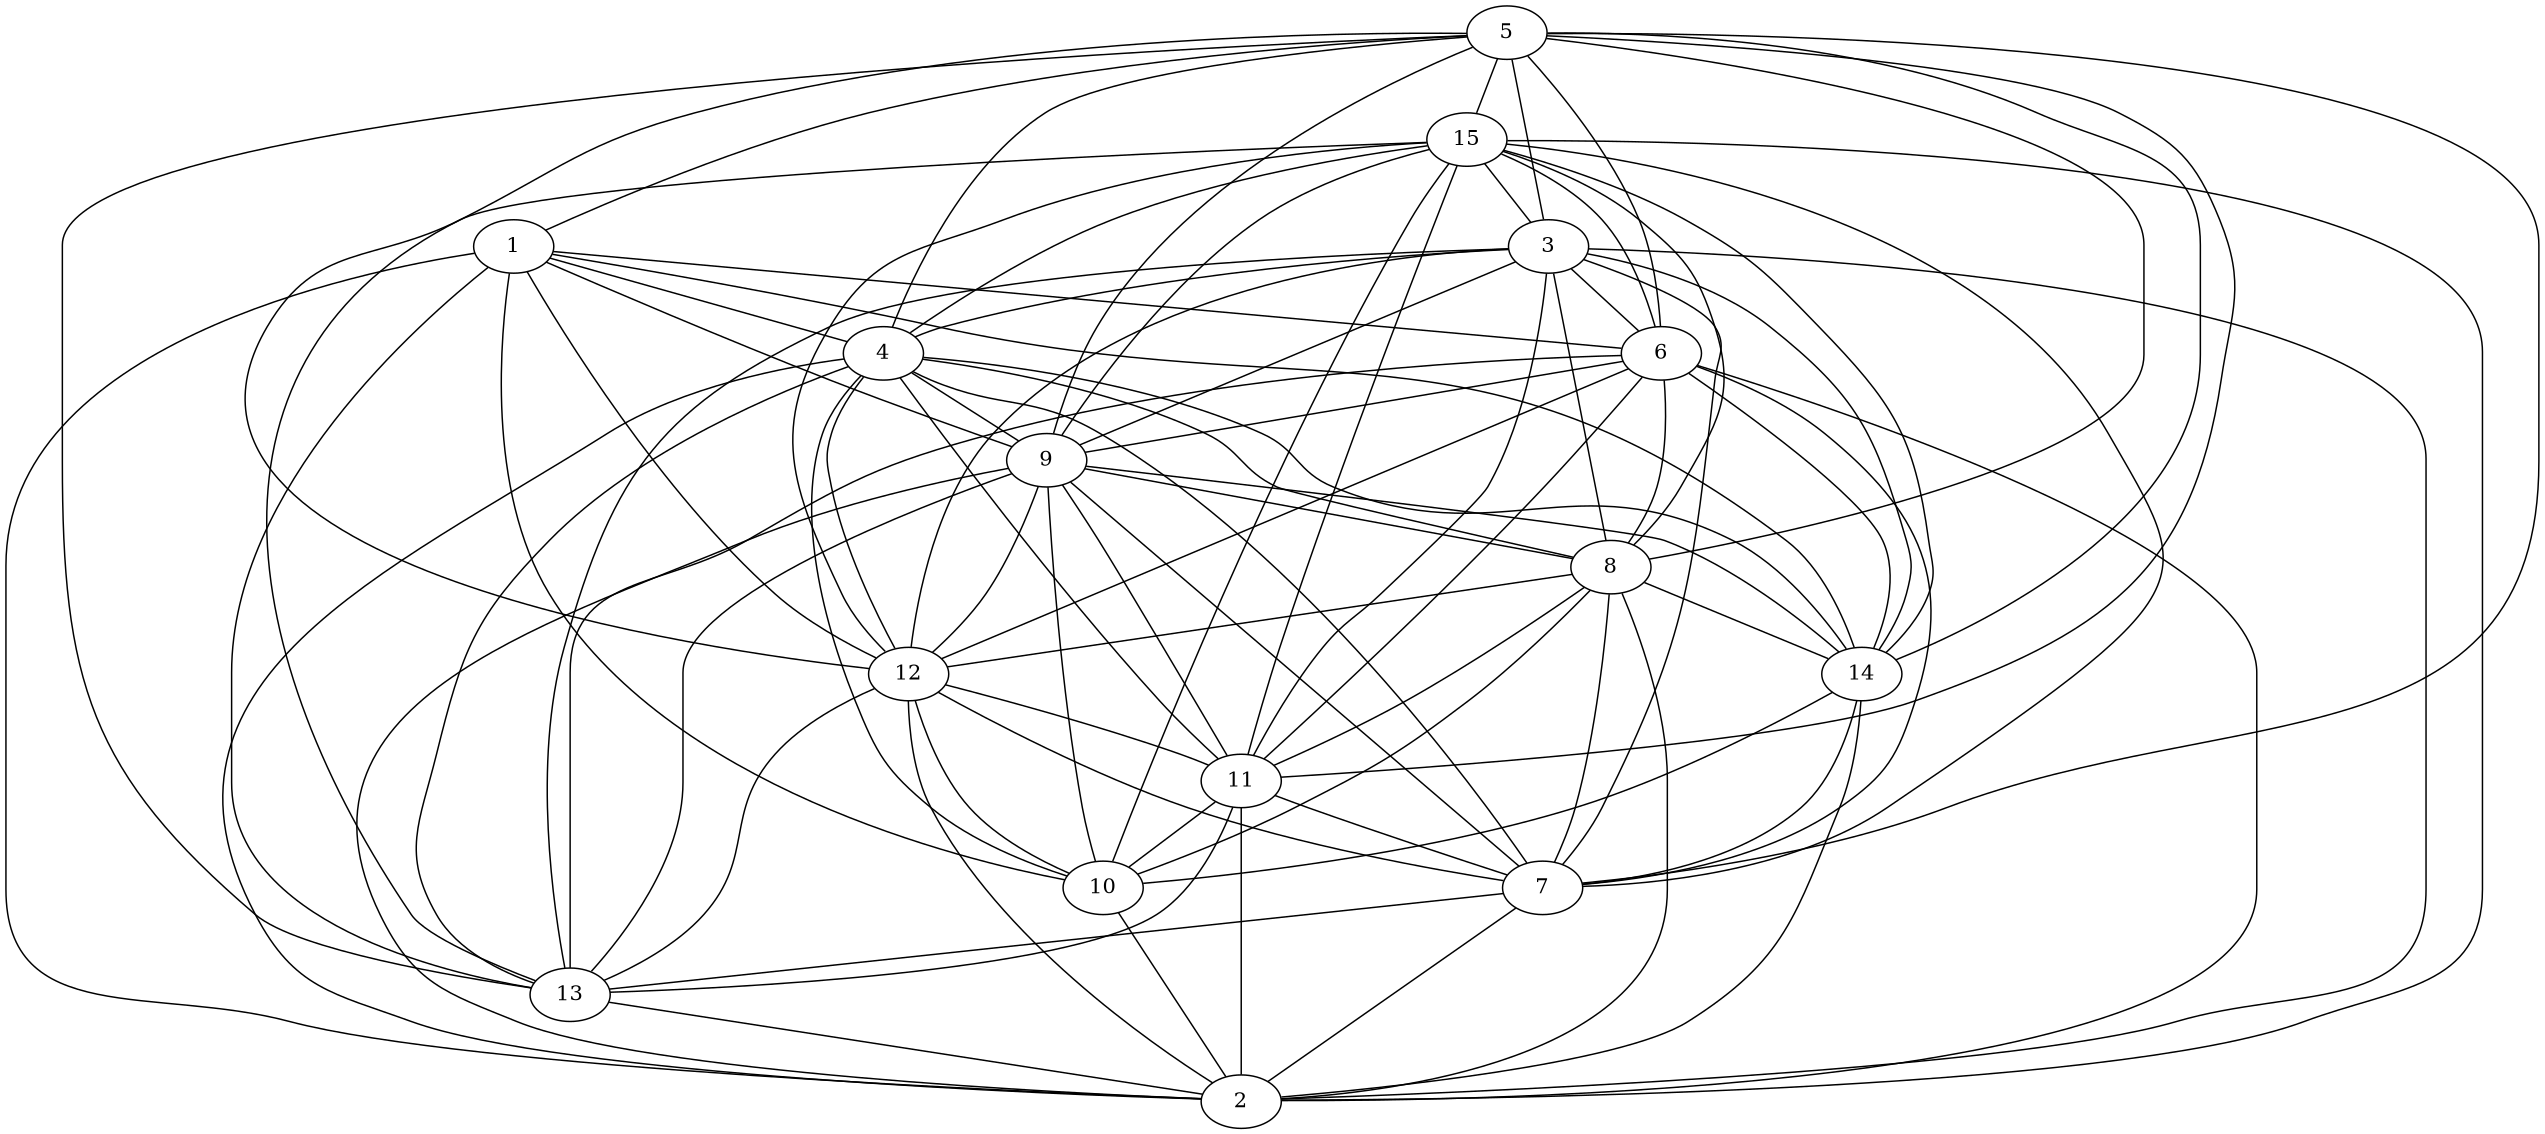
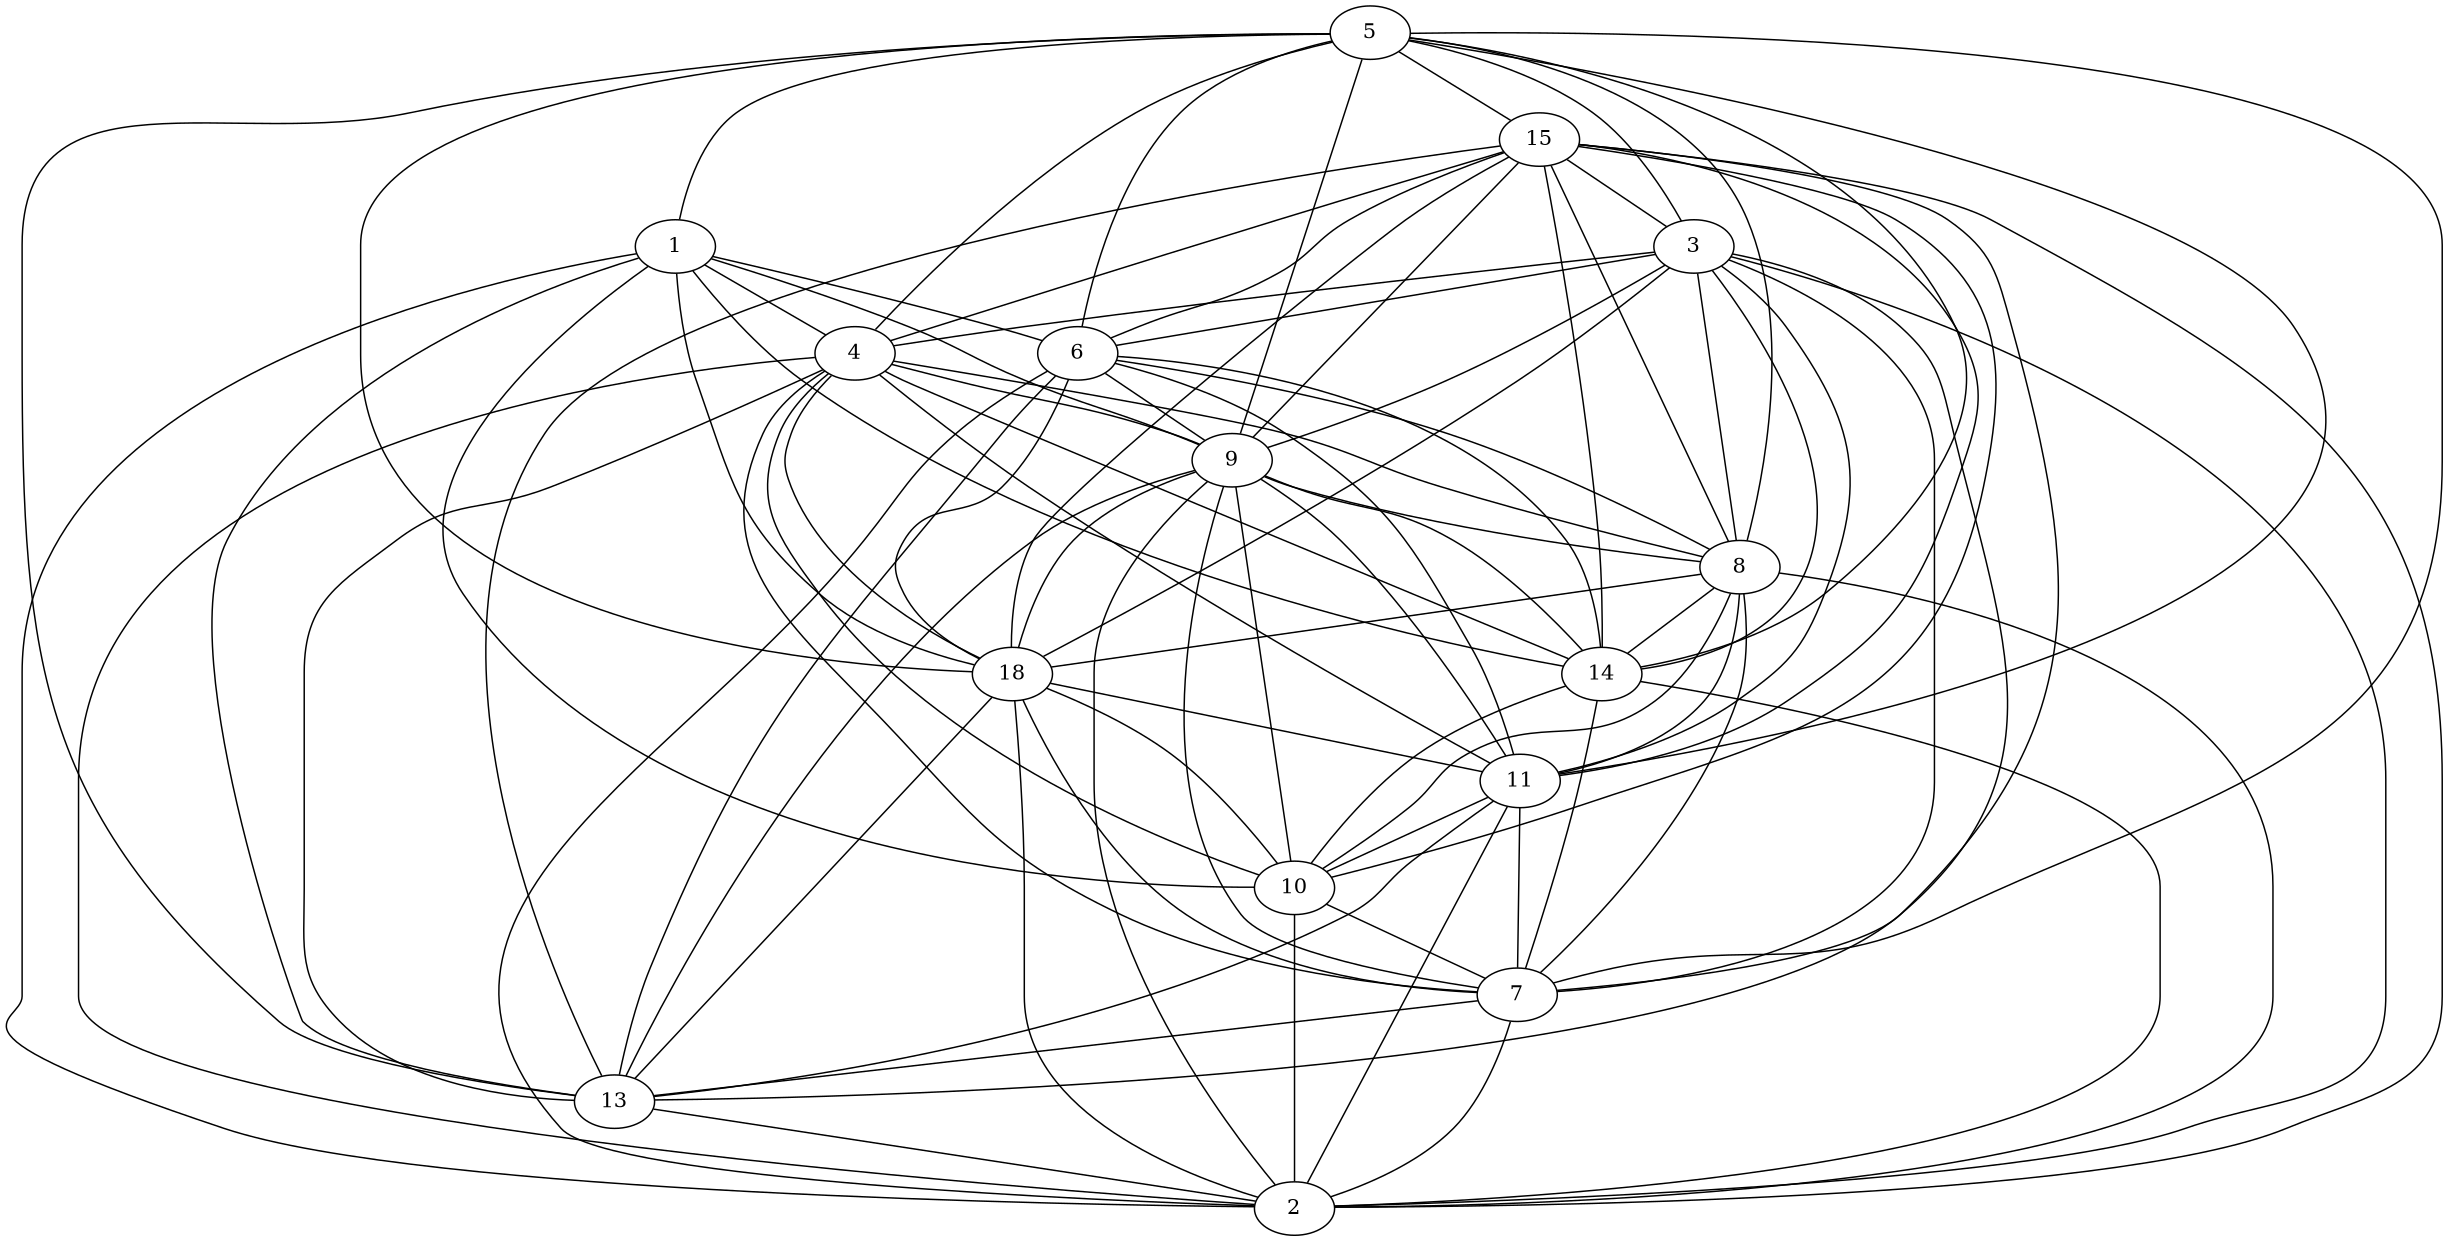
node "12": label "12" -> "18"
edge "6" -- "7": now "10" -- "7"
